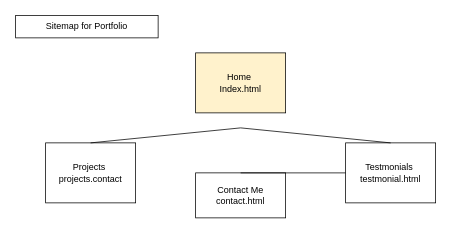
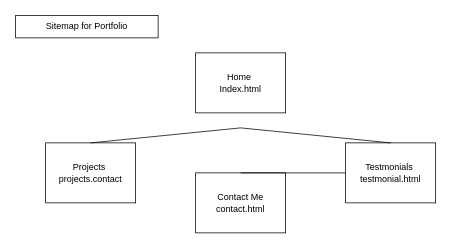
node "Home Index.html": fillcolor #fff2cc -> #ffffff
node "Contact Me contact.html": size 90x45 -> 90x60
